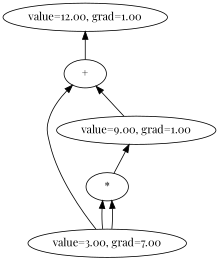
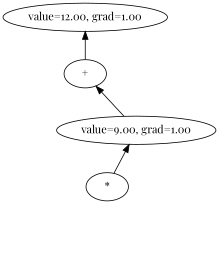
node "value=3.00, grad=7.00": removed
